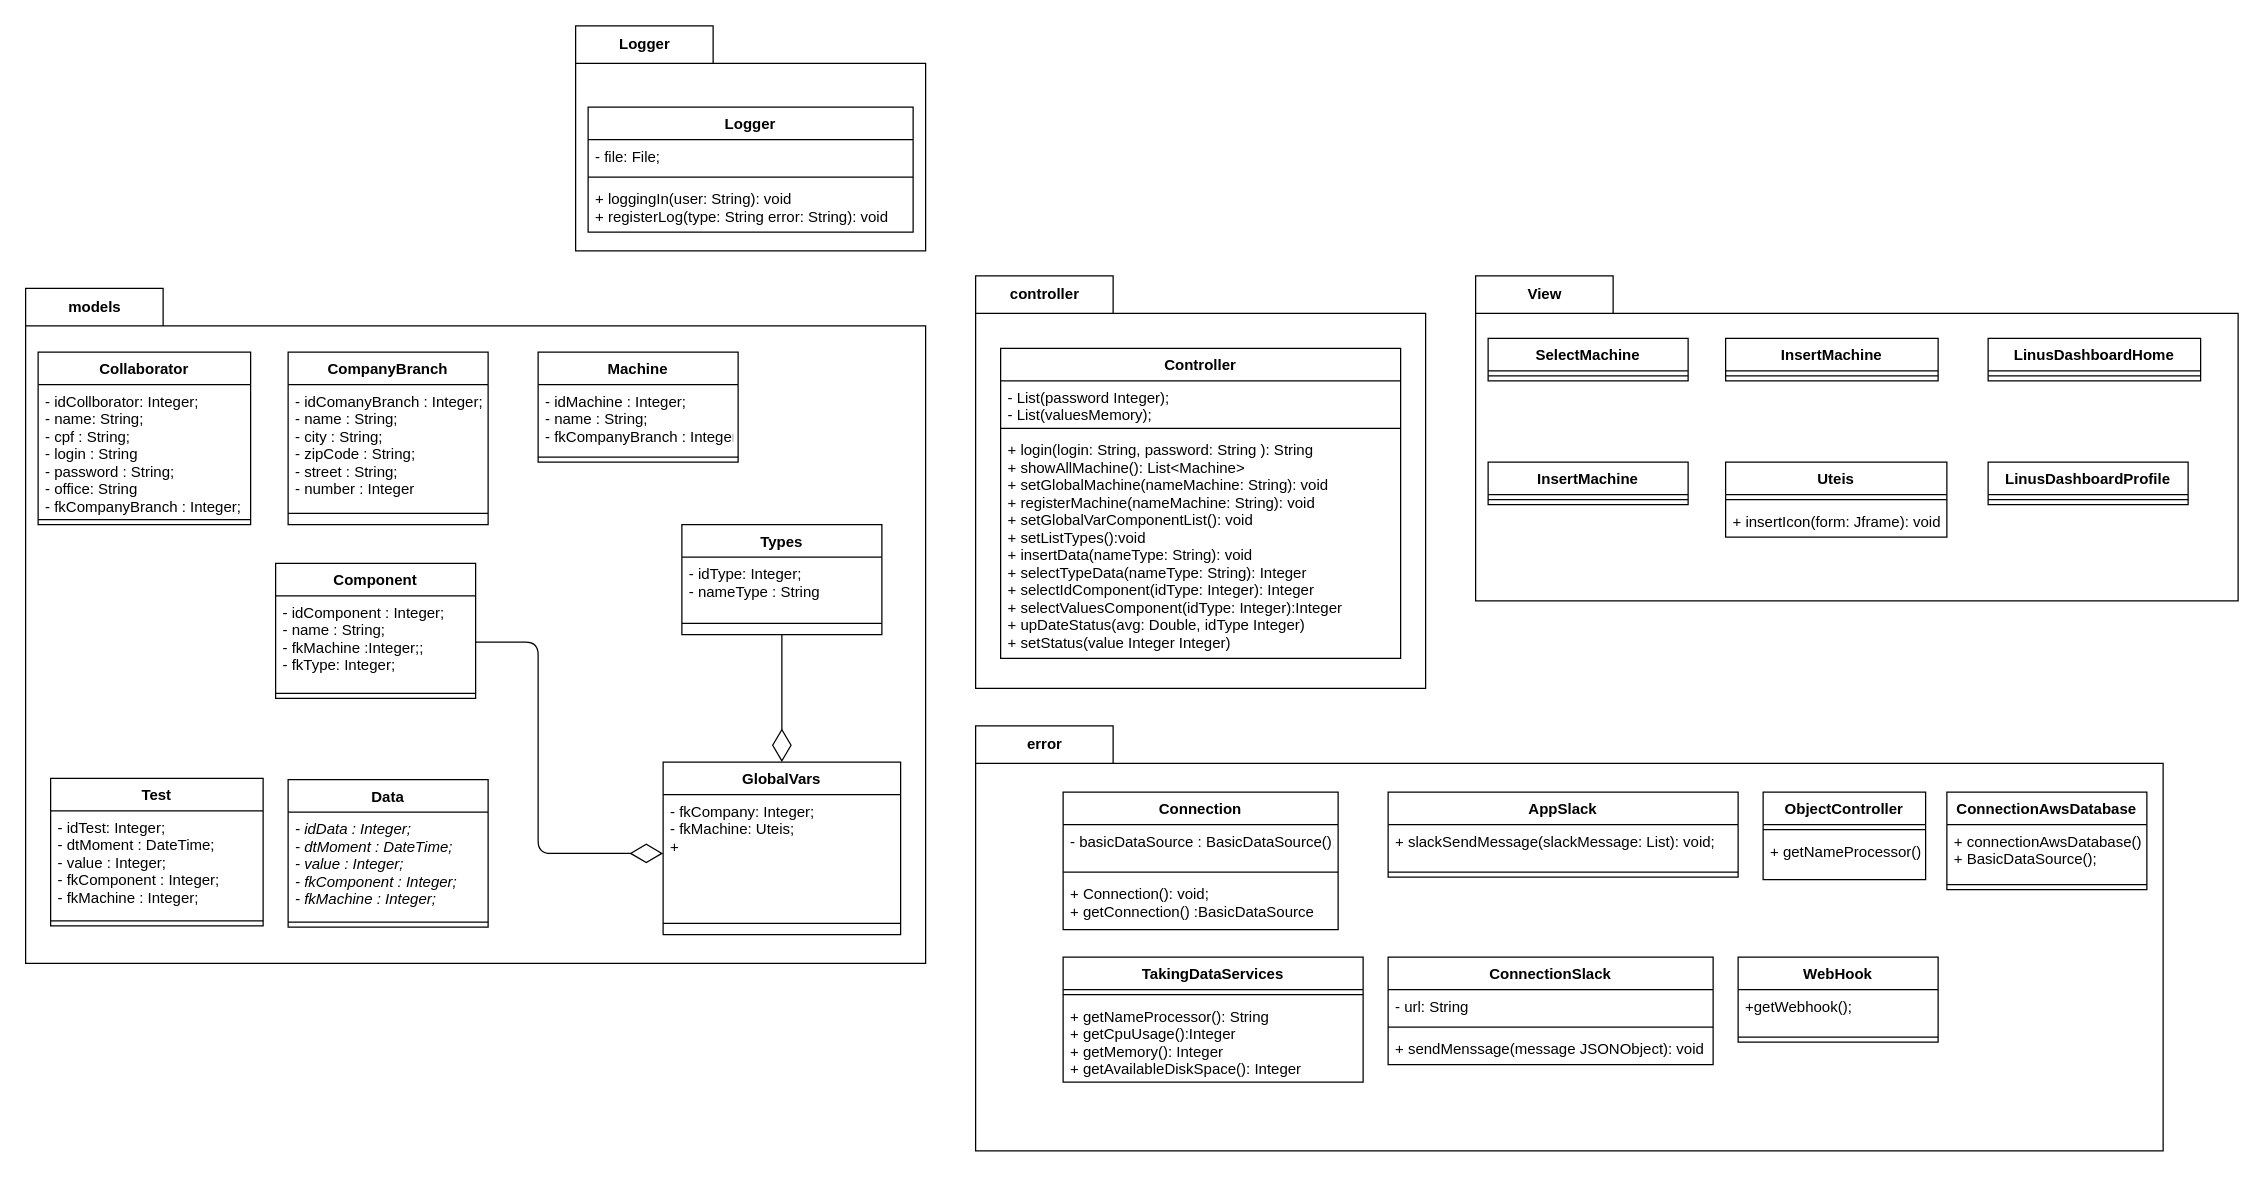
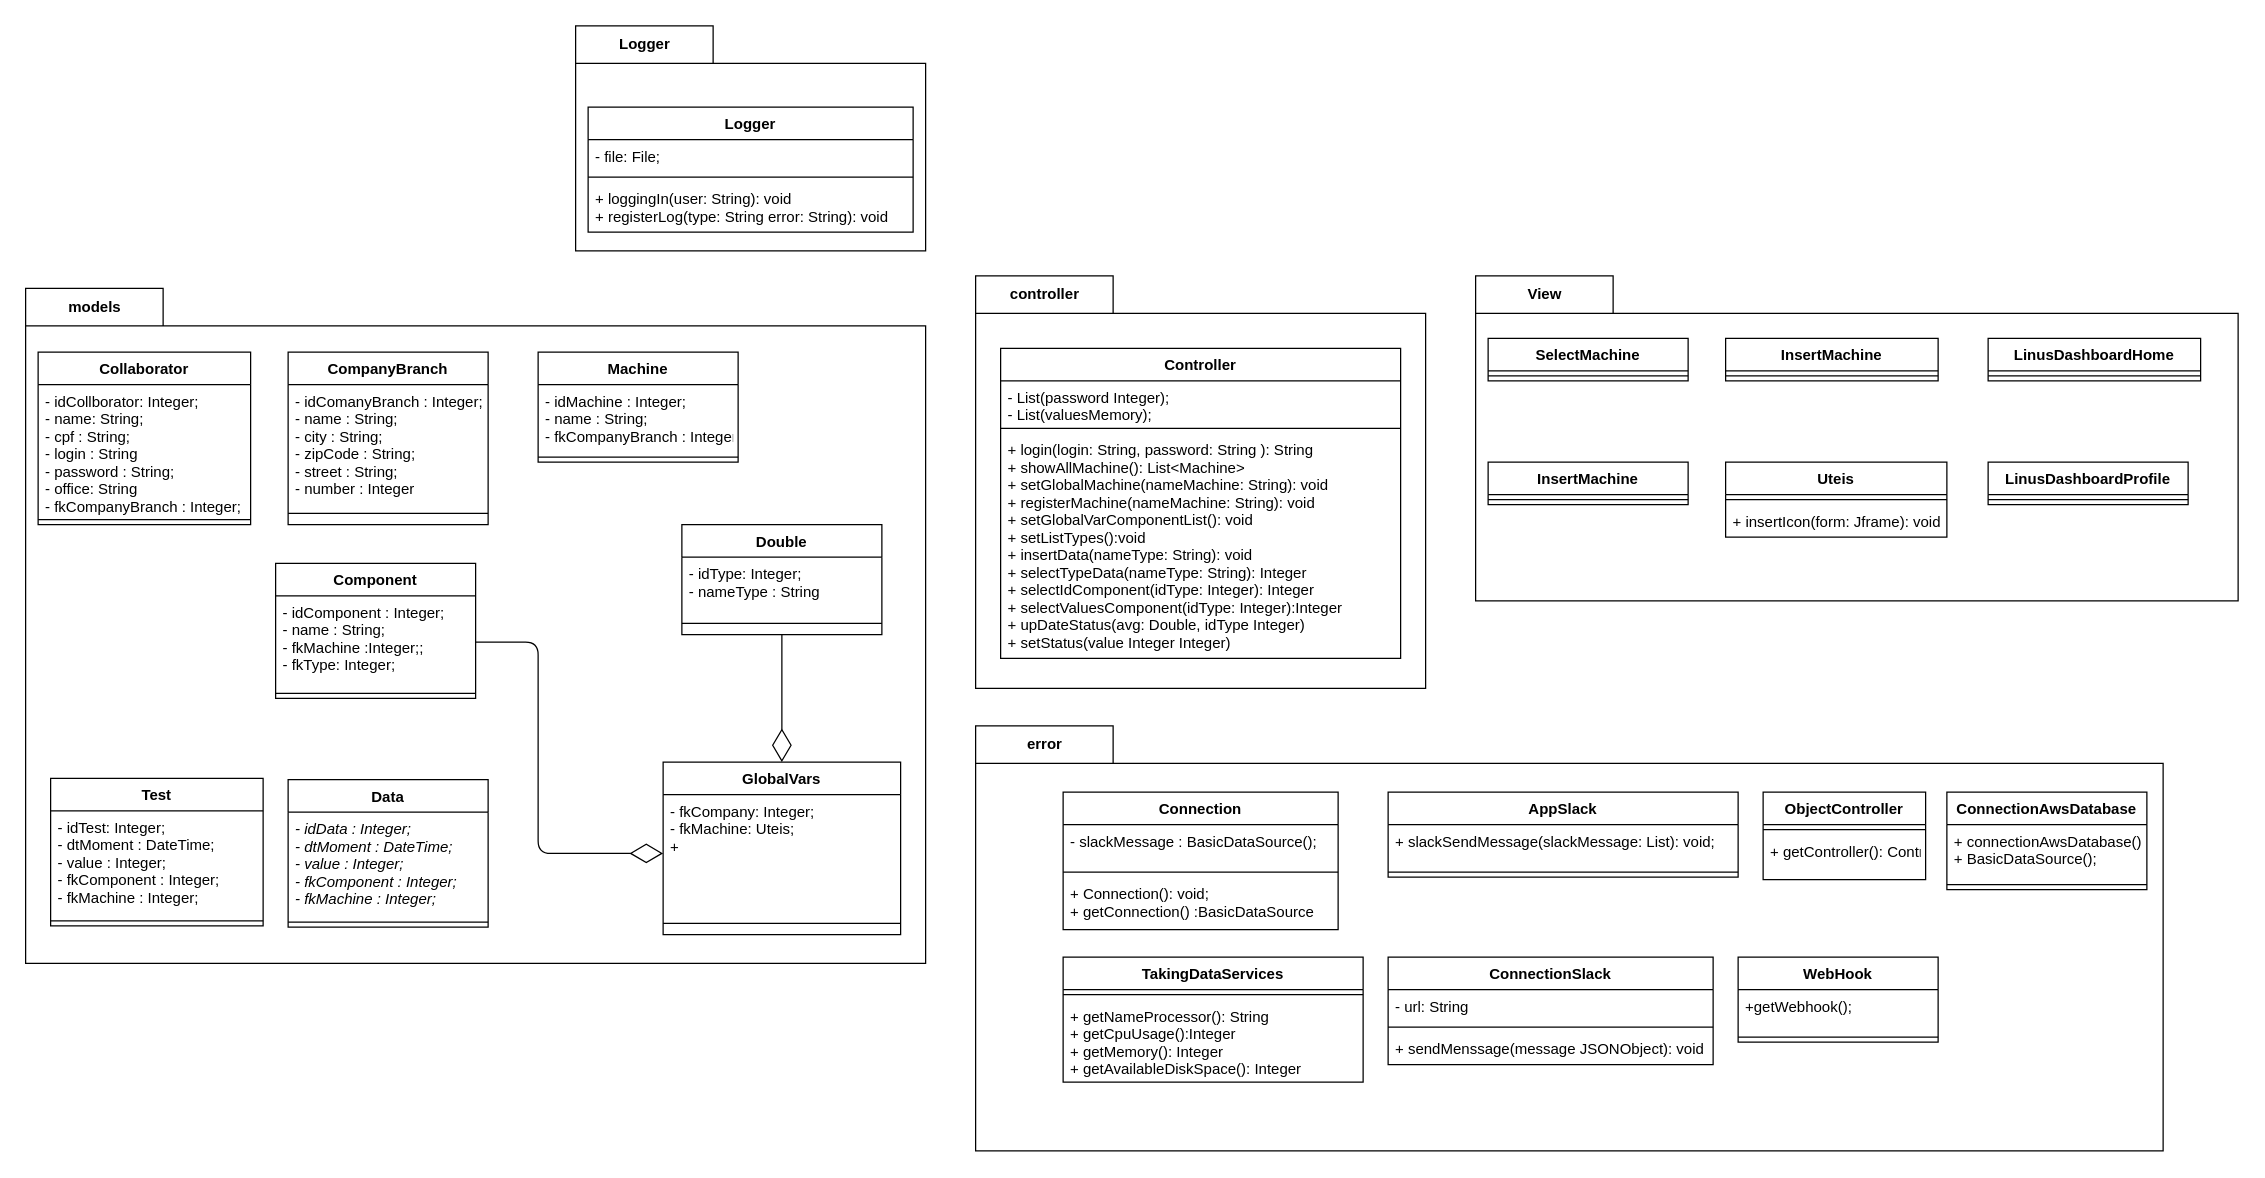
node "Types": label "Types" -> "Double"
node "- basicDataSource : BasicDataSource();": label "- basicDataSource : BasicDataSource();" -> "- slackMessage : BasicDataSource();"
node "+ getNameProcessor(): Controller": label "+ getNameProcessor(): Controller" -> "+ getController(): Controller"
